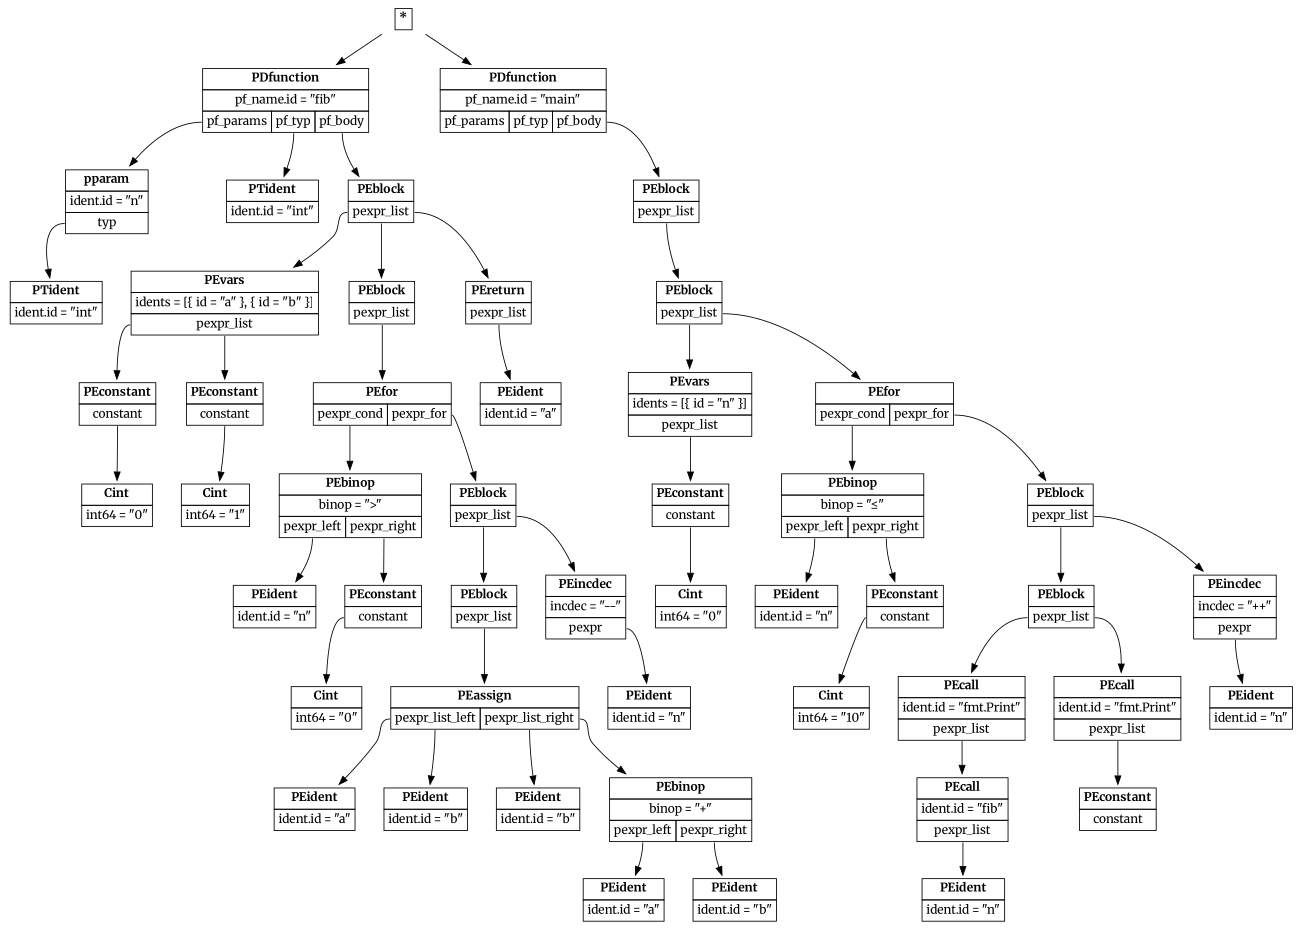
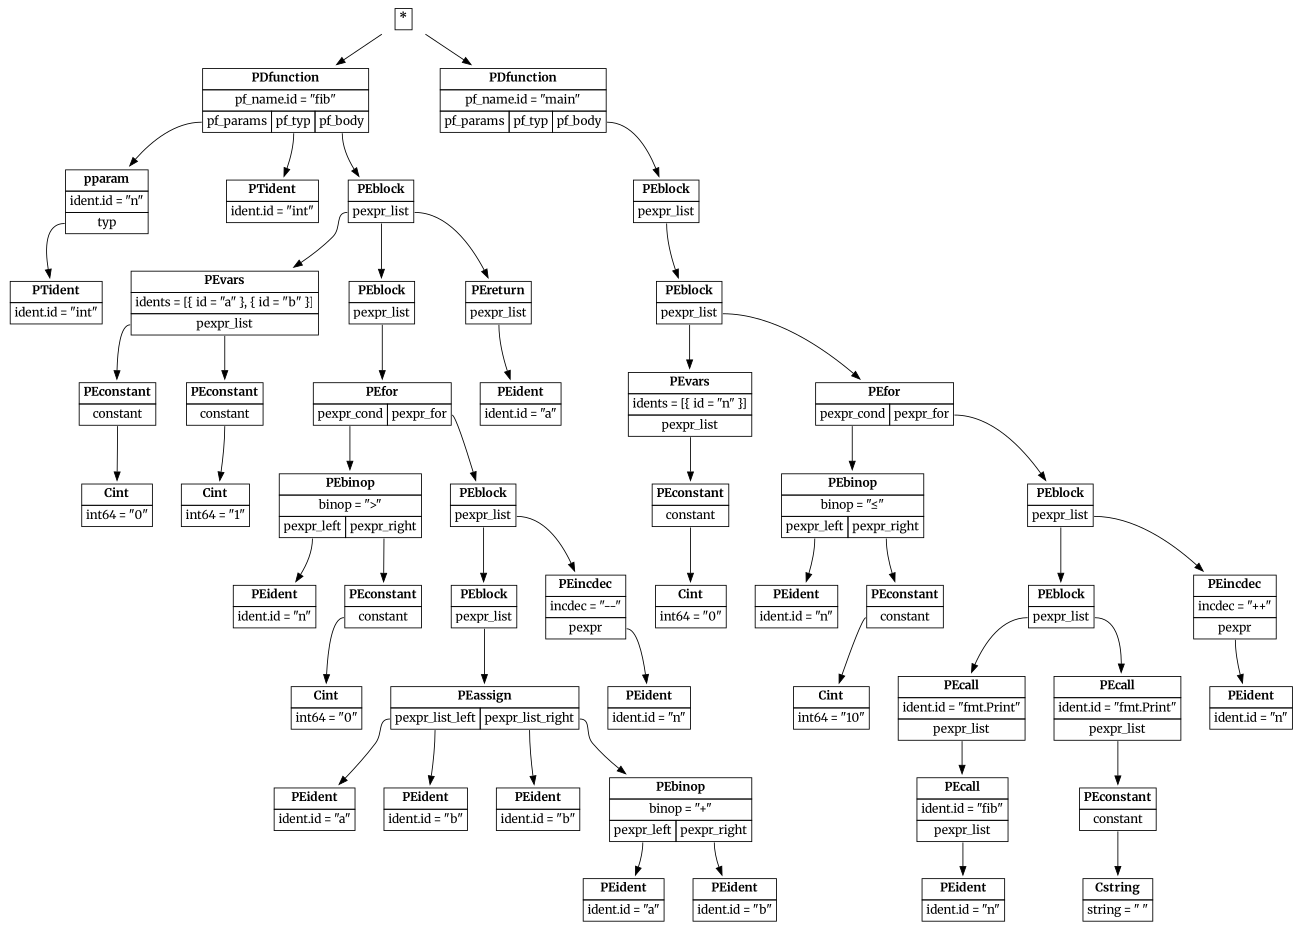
node "Cstring": added
